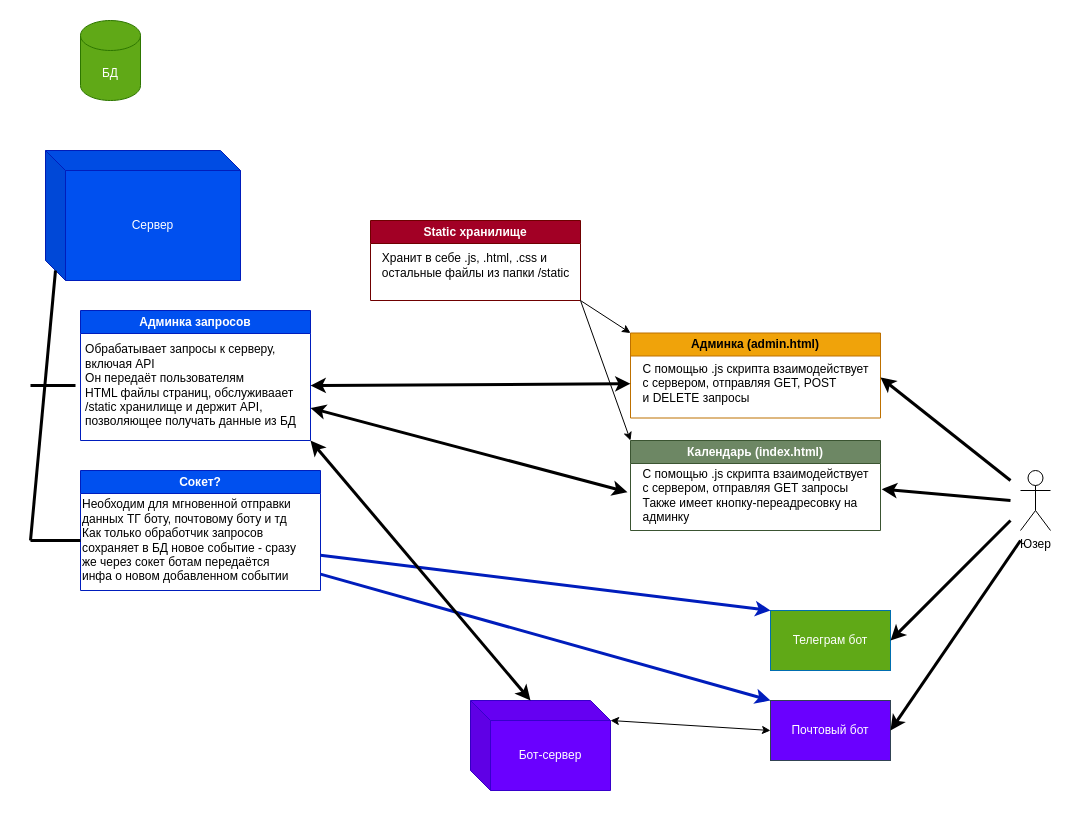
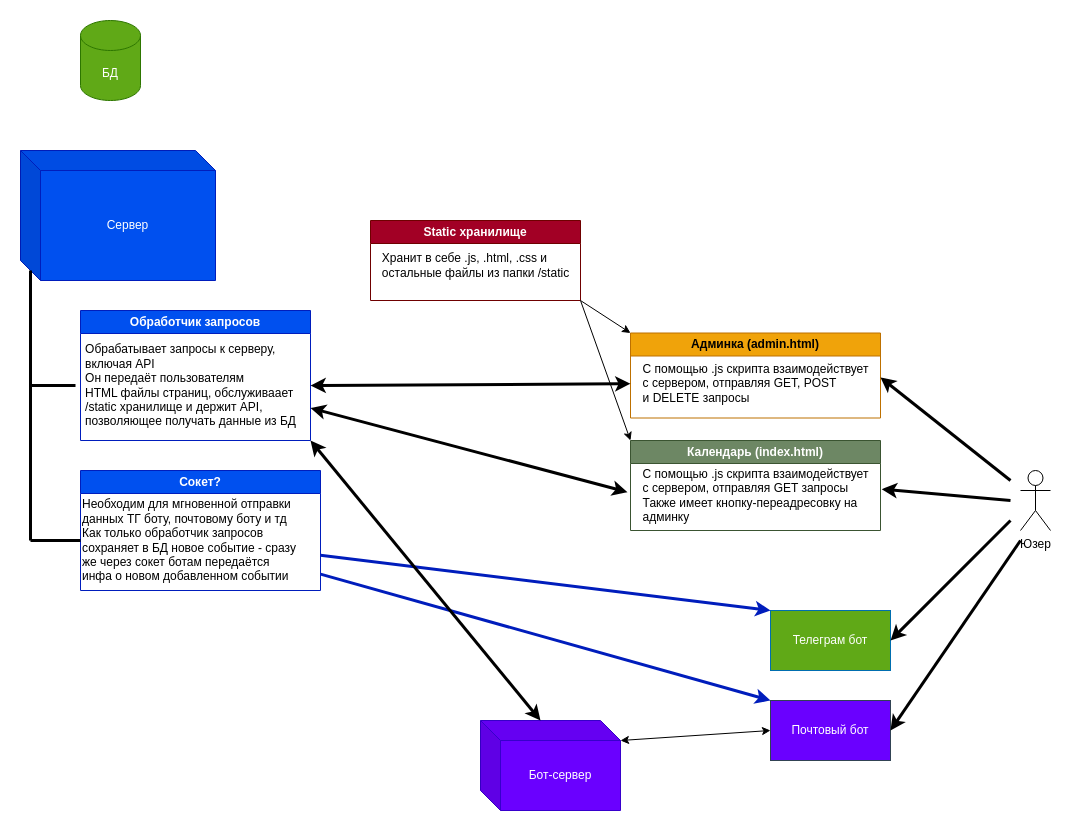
node "Сервер": moved (143, 216) -> (118, 216)
node "Админка запросов": label "Админка запросов" -> "Обработчик запросов"
node "Бот-сервер": moved (541, 746) -> (551, 766)
